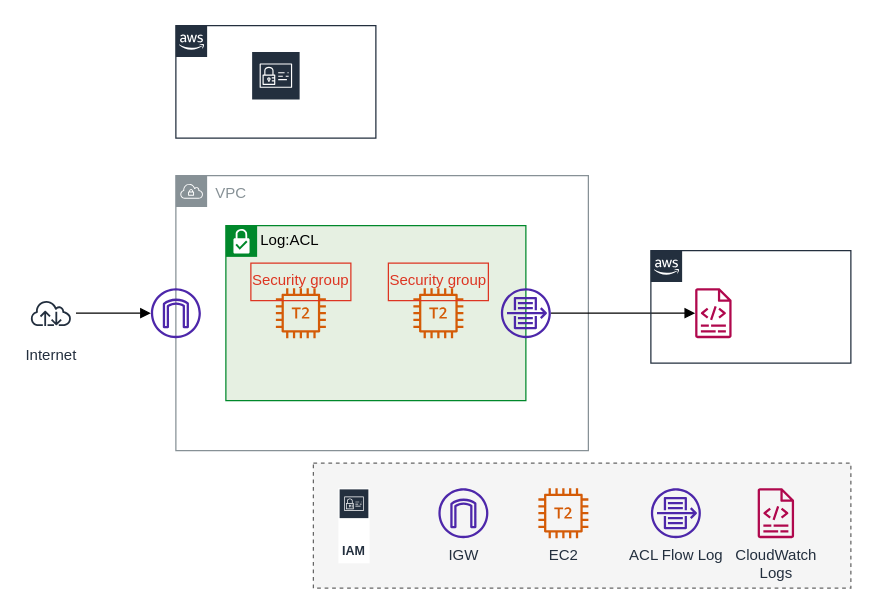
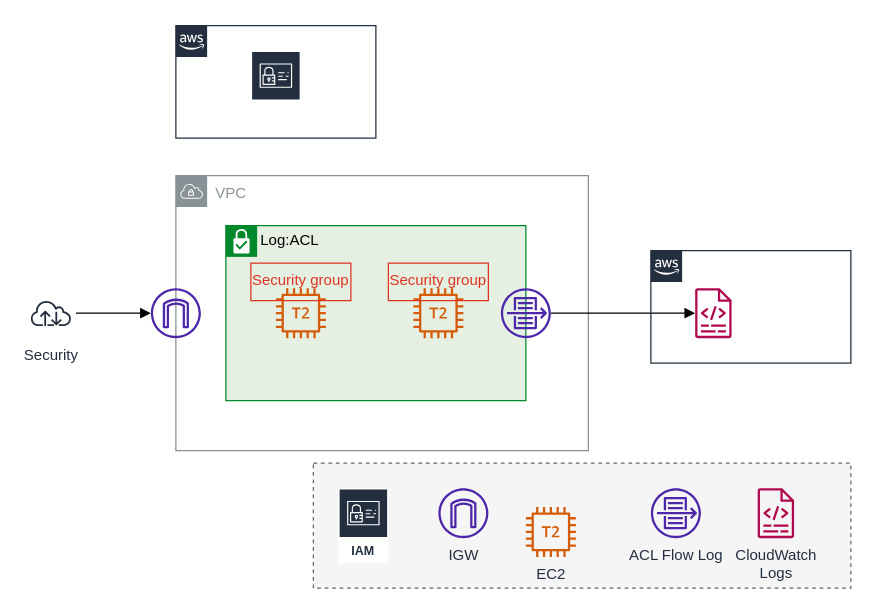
node "Internet": label "Internet" -> "Security"
node "EC2": moved (563, 513) -> (551, 532)
node "IAM": size 31x75 -> 50x75
